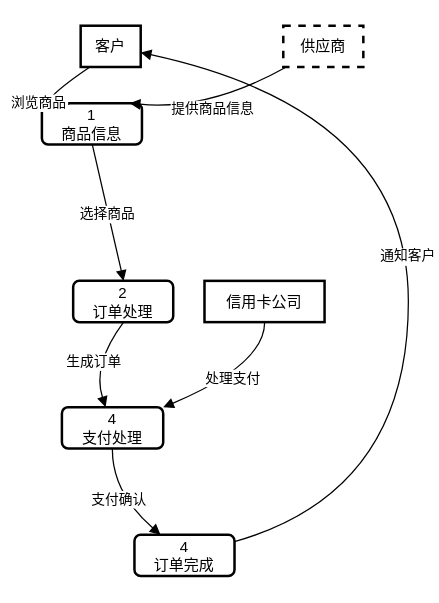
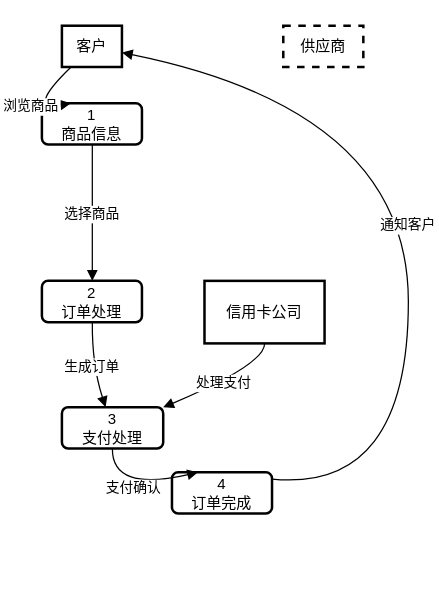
node "客户": moved (111, 46) -> (92, 46)
edge "供应商" -> "1 商品信息": removed, label "提供商品信息"
node "2 订单处理": moved (123, 301) -> (92, 301)
node "信用卡公司": size 120x41 -> 120x63
node "4 支付处理": label "4 支付处理" -> "3 支付处理"
node "4 订单完成": moved (184, 555) -> (222, 493)
